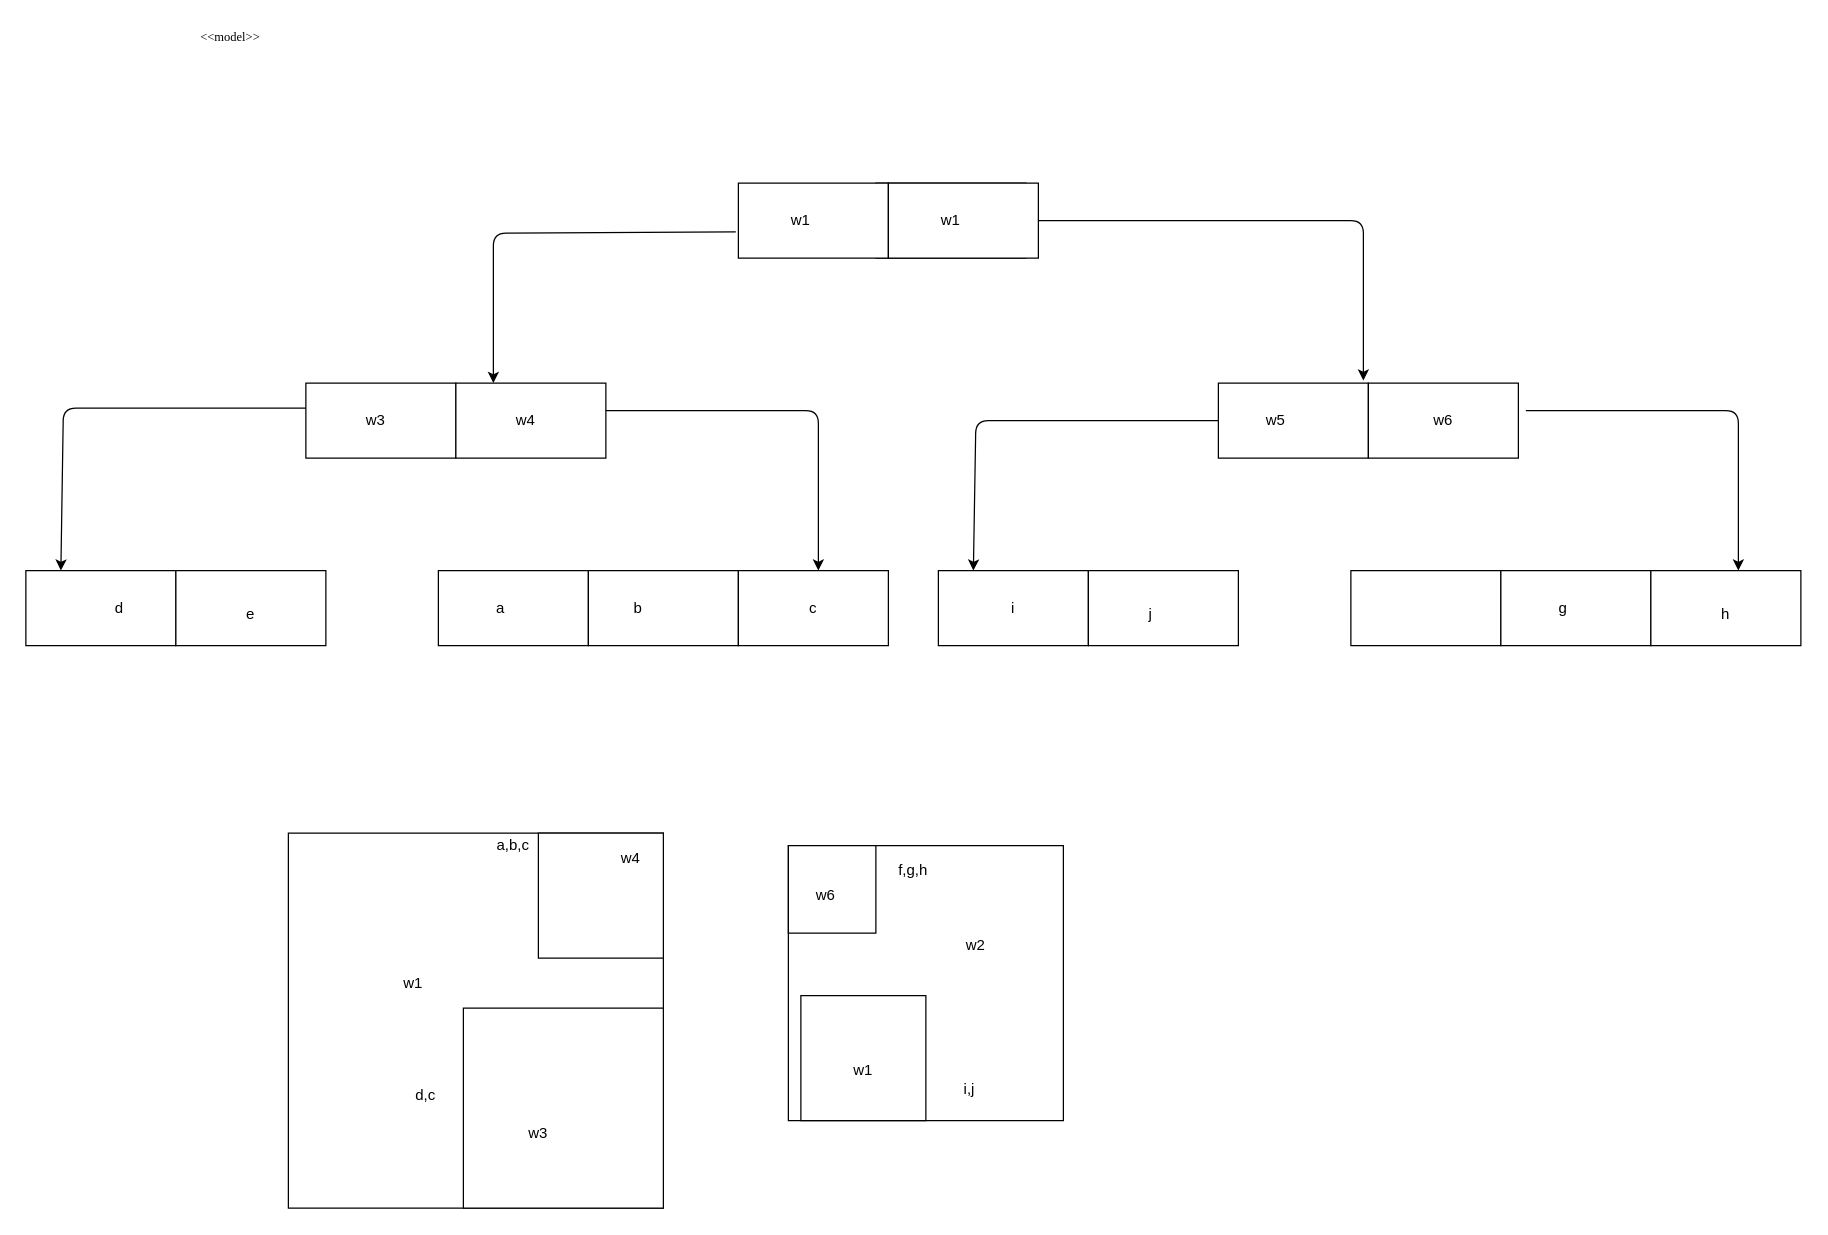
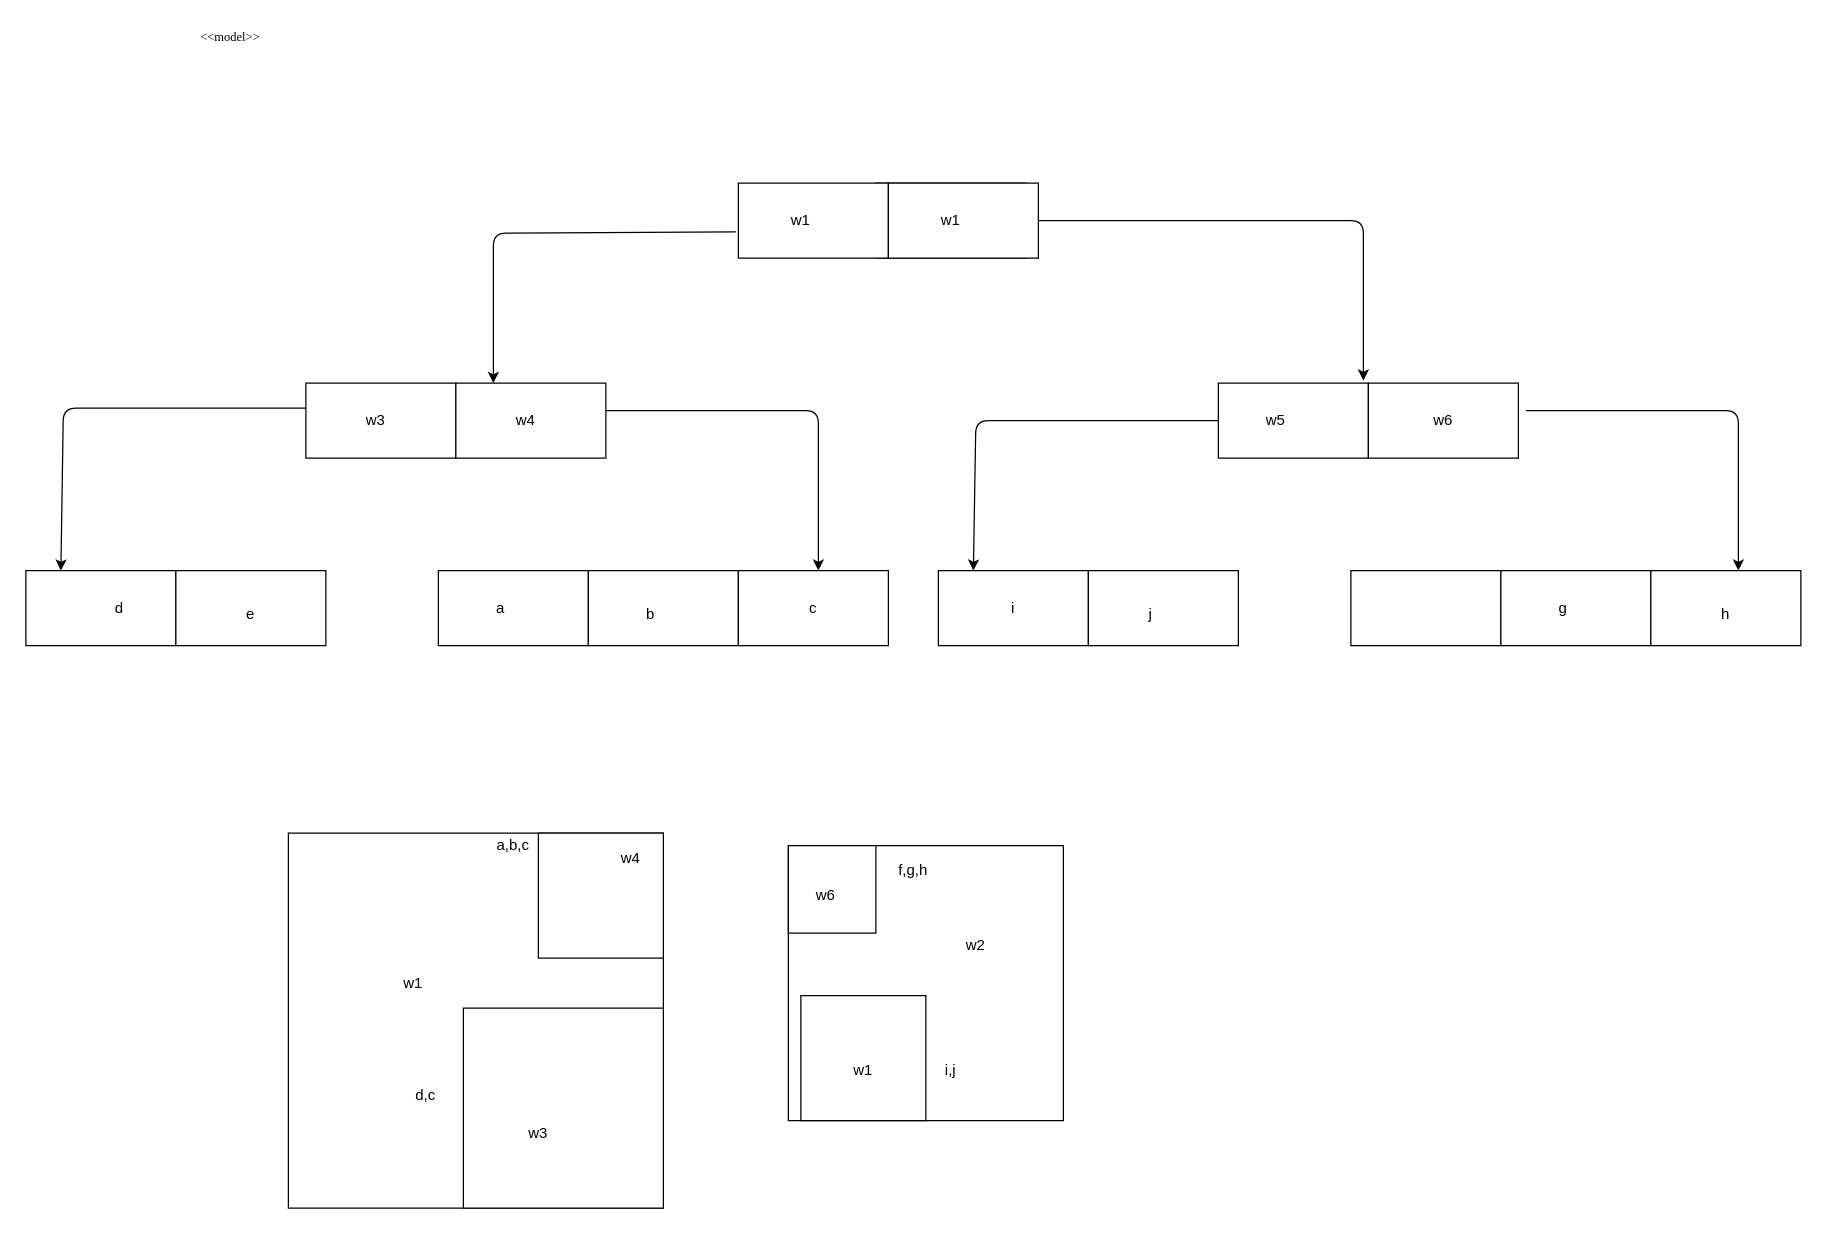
node "b": moved (638, 608) -> (651, 614)
node "i,j": moved (969, 1089) -> (951, 1071)
